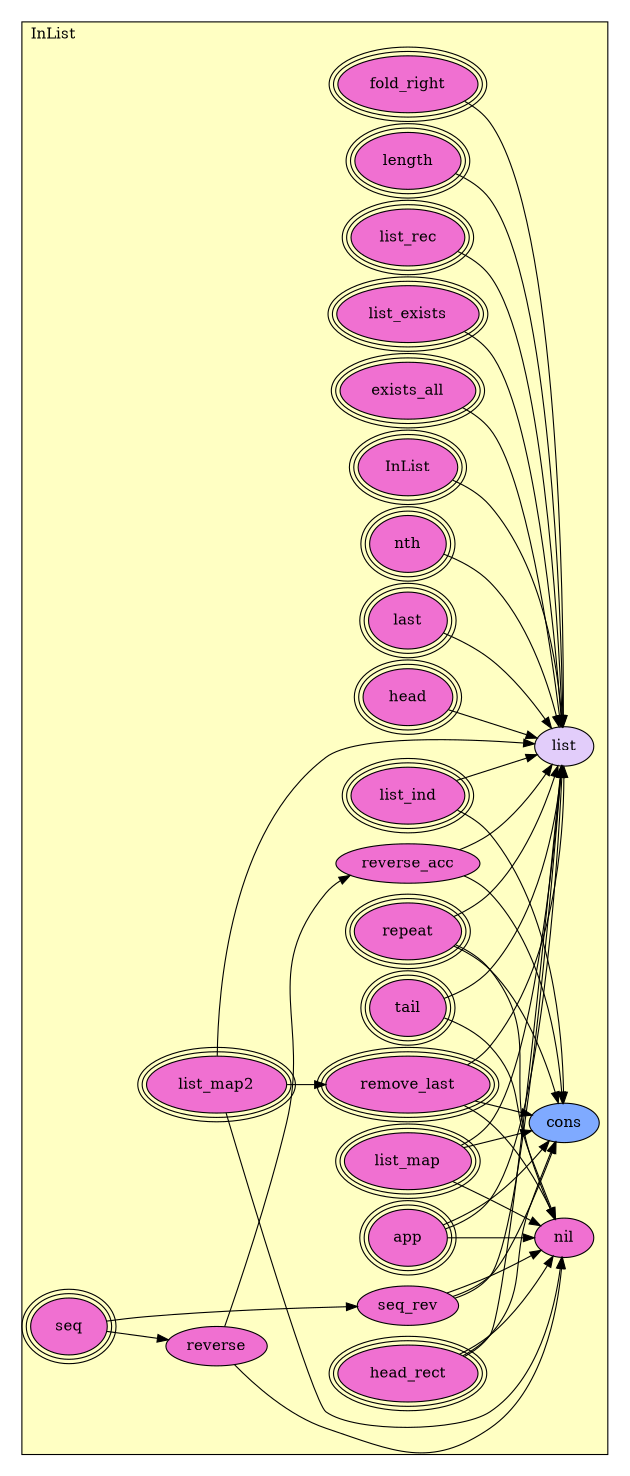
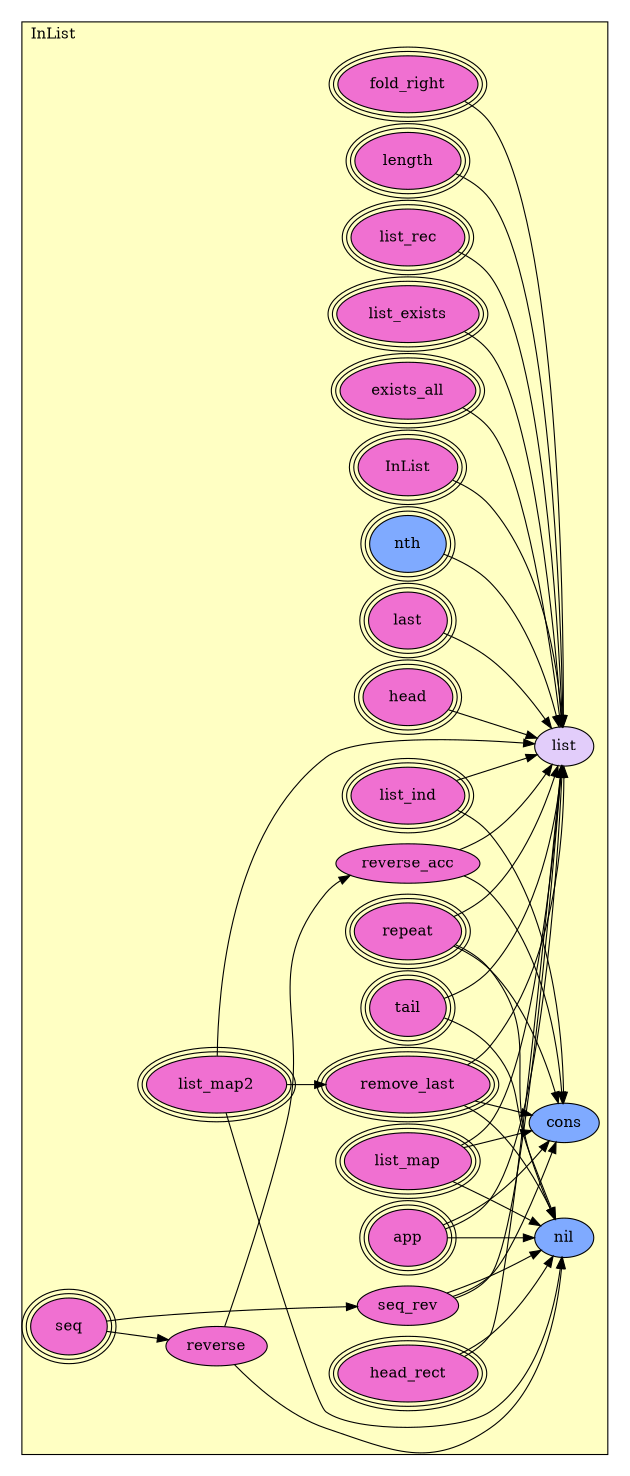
node "nth": fillcolor #f070d1 -> #7faaff
node "nil": fillcolor #f070d1 -> #7faaff
edge "head_rect" -> "cons": removed
